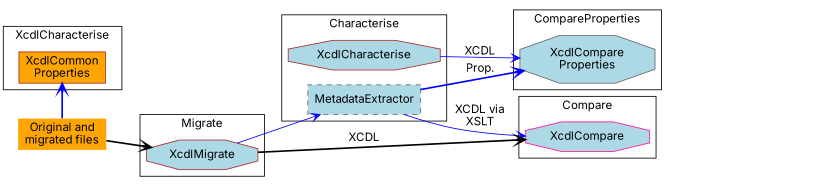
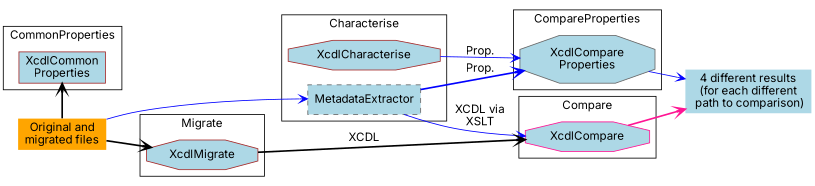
cluster "XcdlCharacterise": label "XcdlCharacterise" -> "CommonProperties"
edge "XcdlCharacterise" -> "XcdlCompare Properties": label "XCDL" -> "Prop."
node "XcdlCommon Properties": fillcolor orange -> lightblue
node "4 different results (for each different path to comparison)": added
edge "Original and migrated files" -> "XcdlCommon Properties": color blue -> black
edge "XcdlMigrate" -> "MetadataExtractor": now "Original and migrated files" -> "MetadataExtractor"
